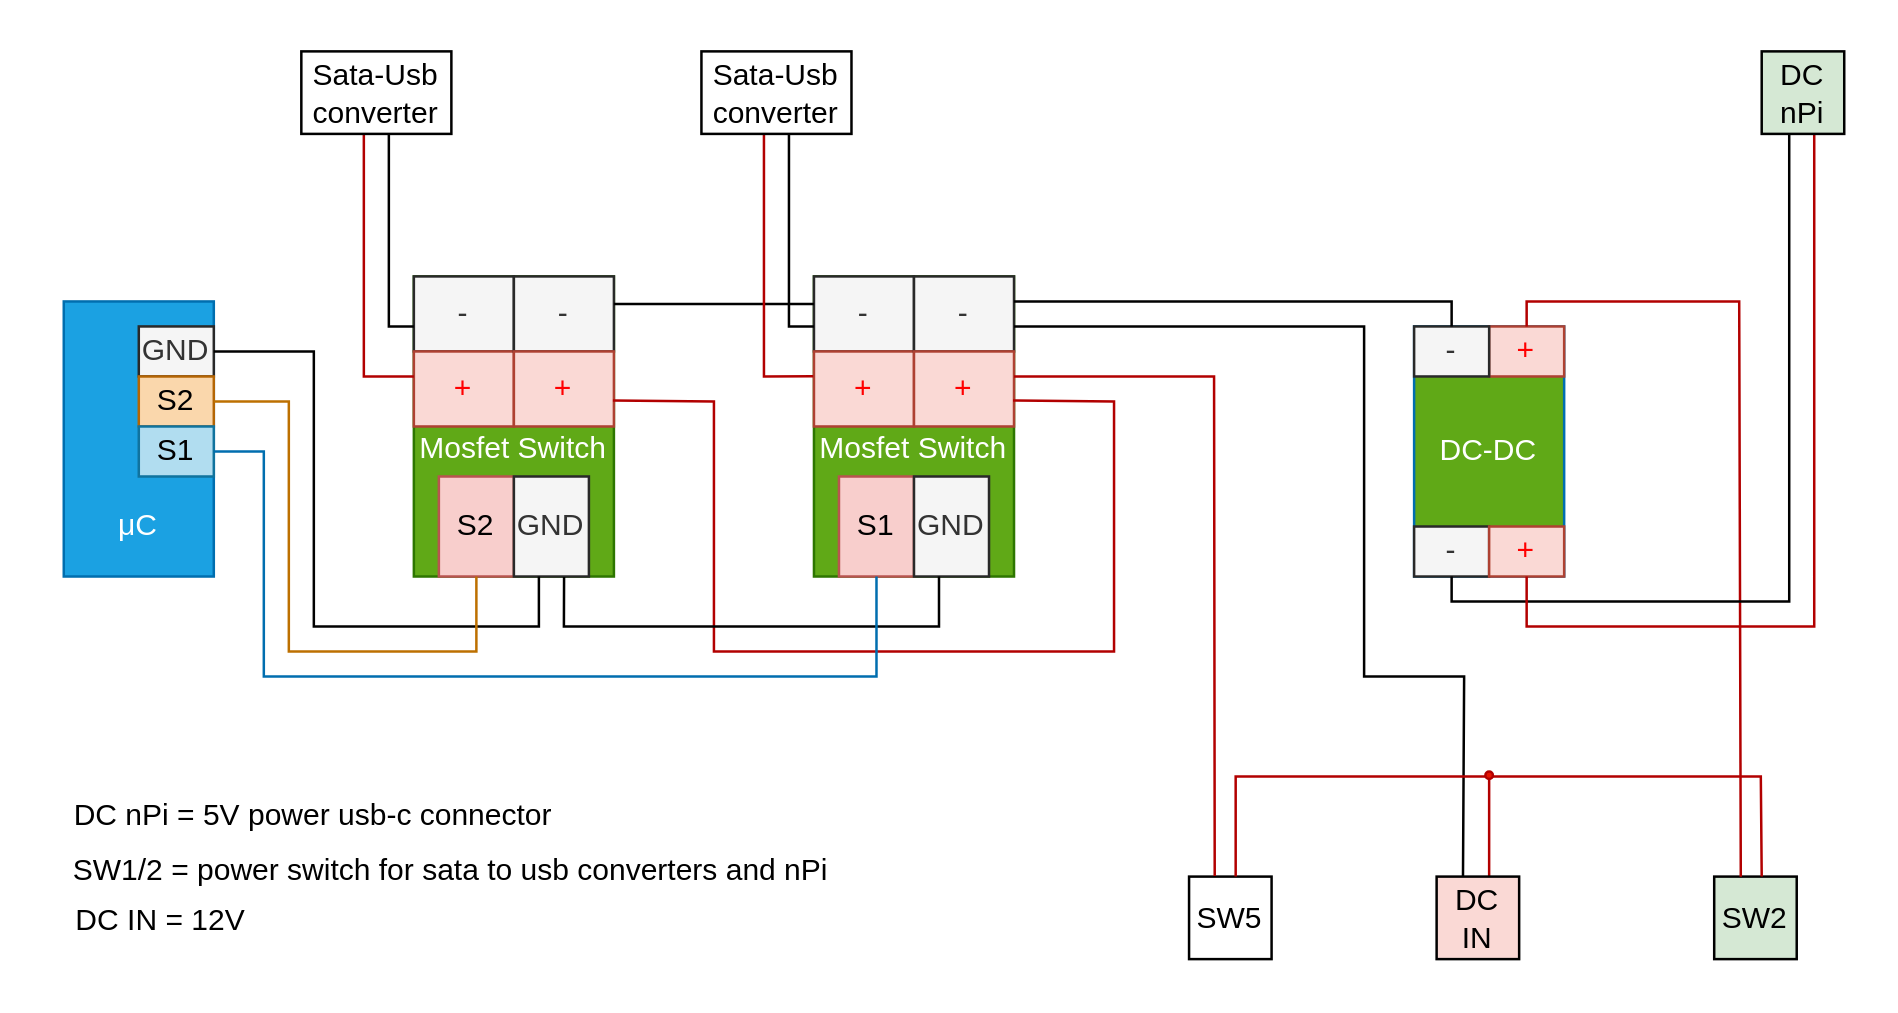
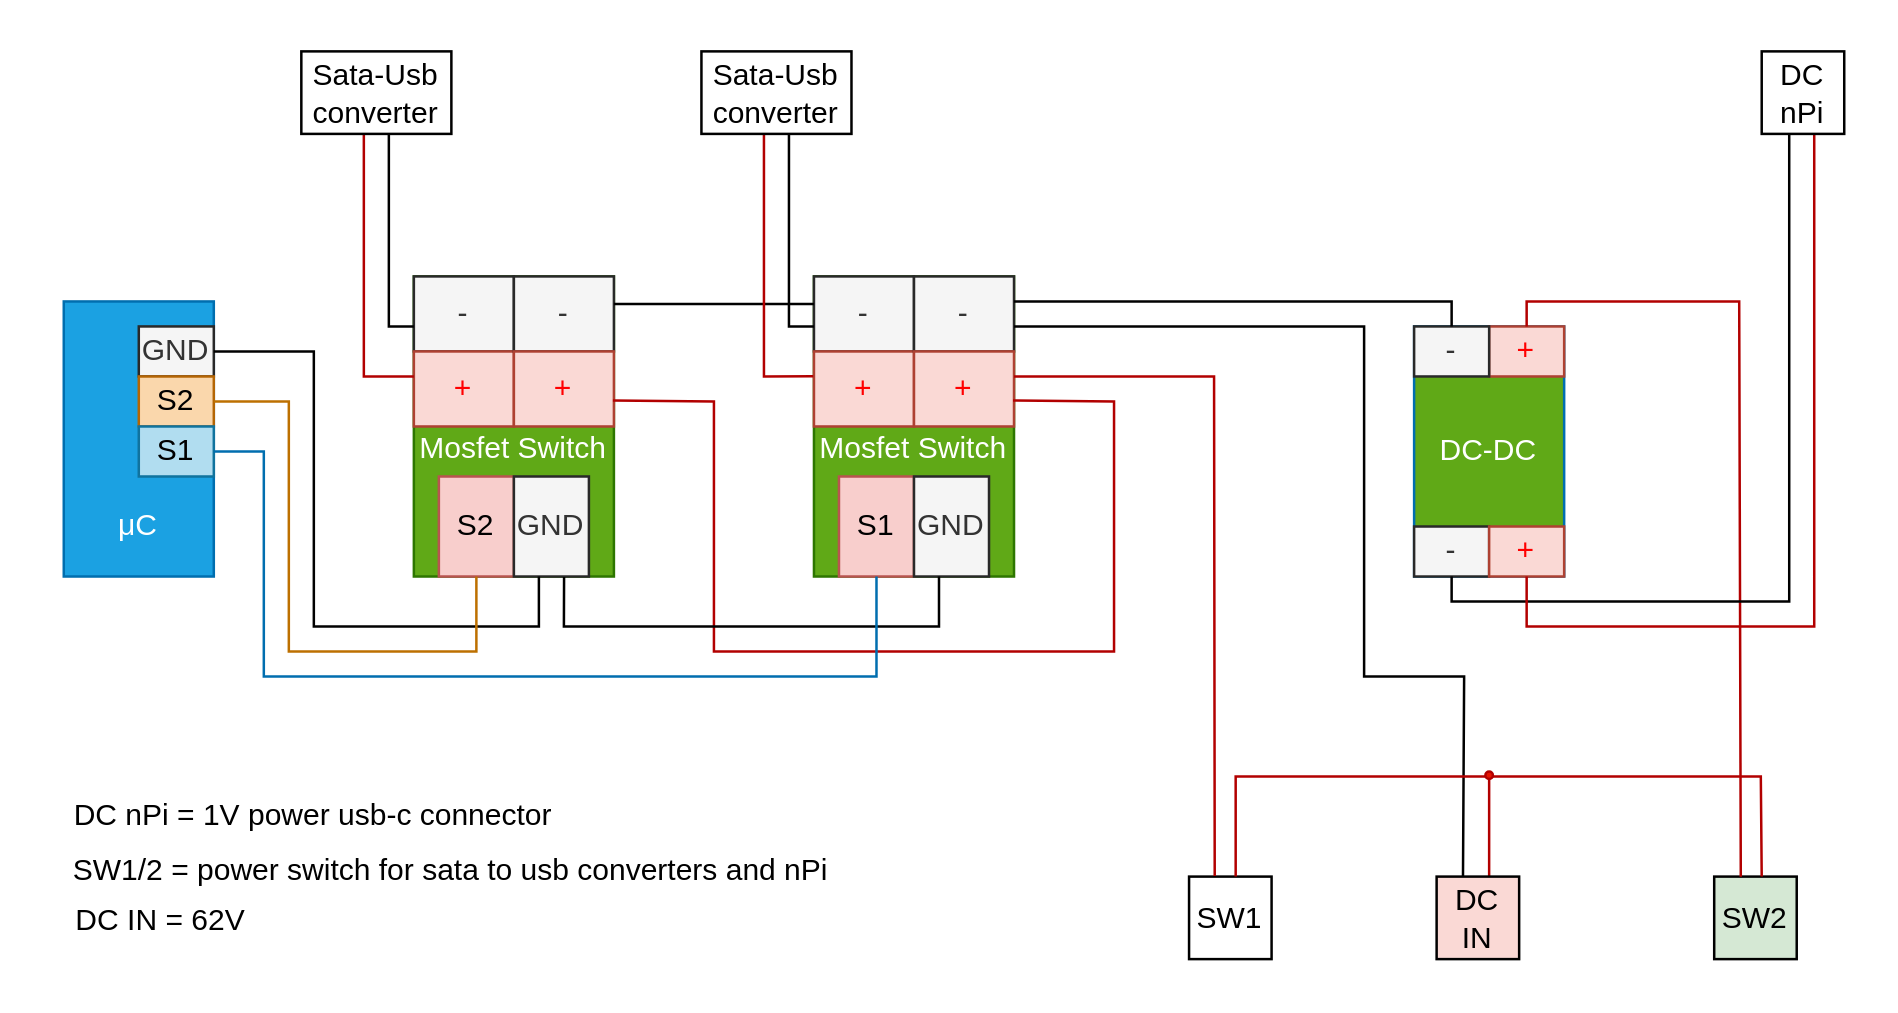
node "DC nPi": fillcolor #d5e8d4 -> #ffffff
node "DC nPi = 5V power usb-c connector": label "DC nPi = 5V power usb-c connector" -> "DC nPi = 1V power usb-c connector"
node "SW5": label "SW5" -> "SW1"
node "DC IN = 12V": label "DC IN = 12V" -> "DC IN = 62V"
